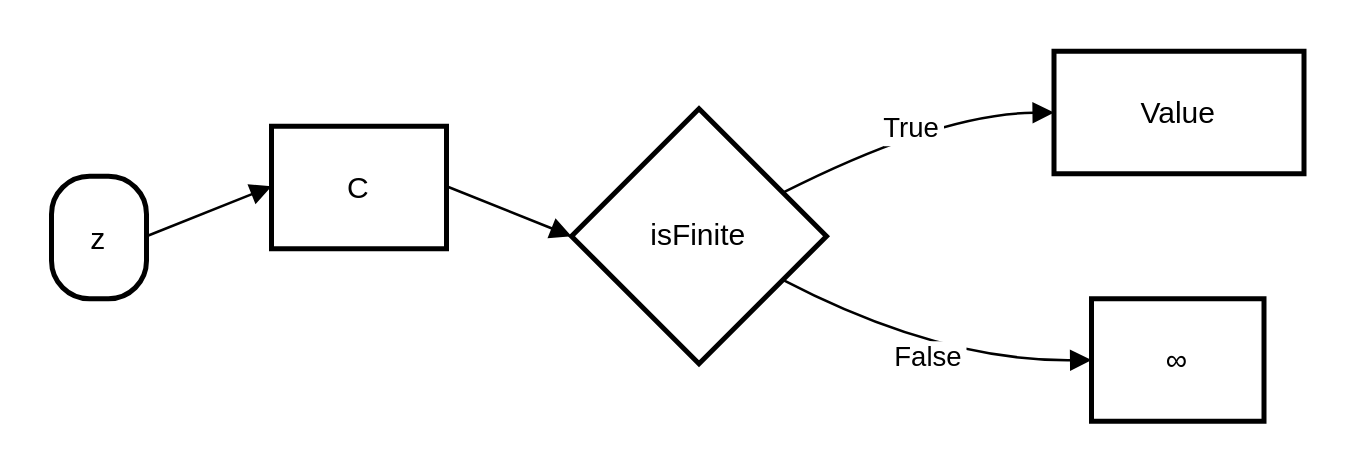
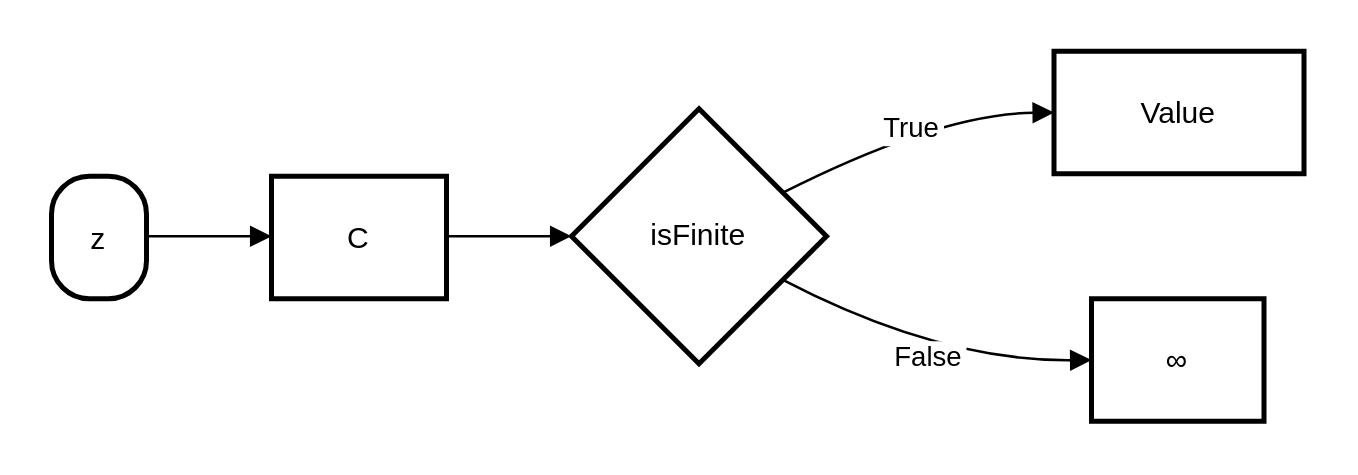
node "C": moved (359, 188) -> (359, 238)
